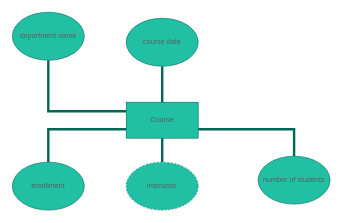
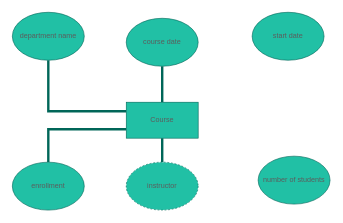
node "start date": added
edge "Course" -- "number of students": removed
